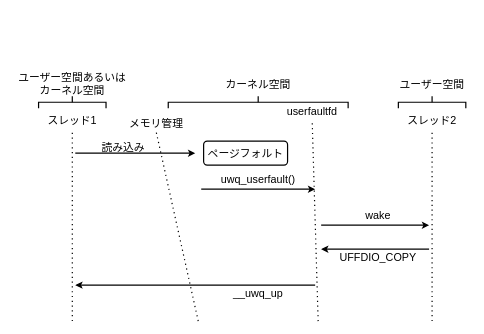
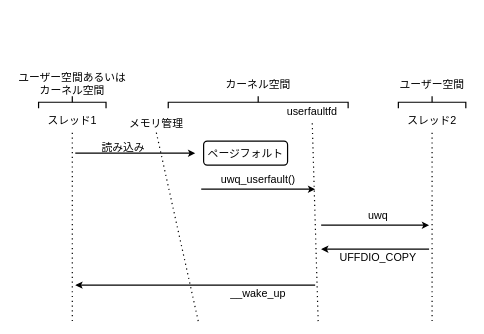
node "wake": label "wake" -> "uwq"
node "__uwq_up": label "__uwq_up" -> "__wake_up"
